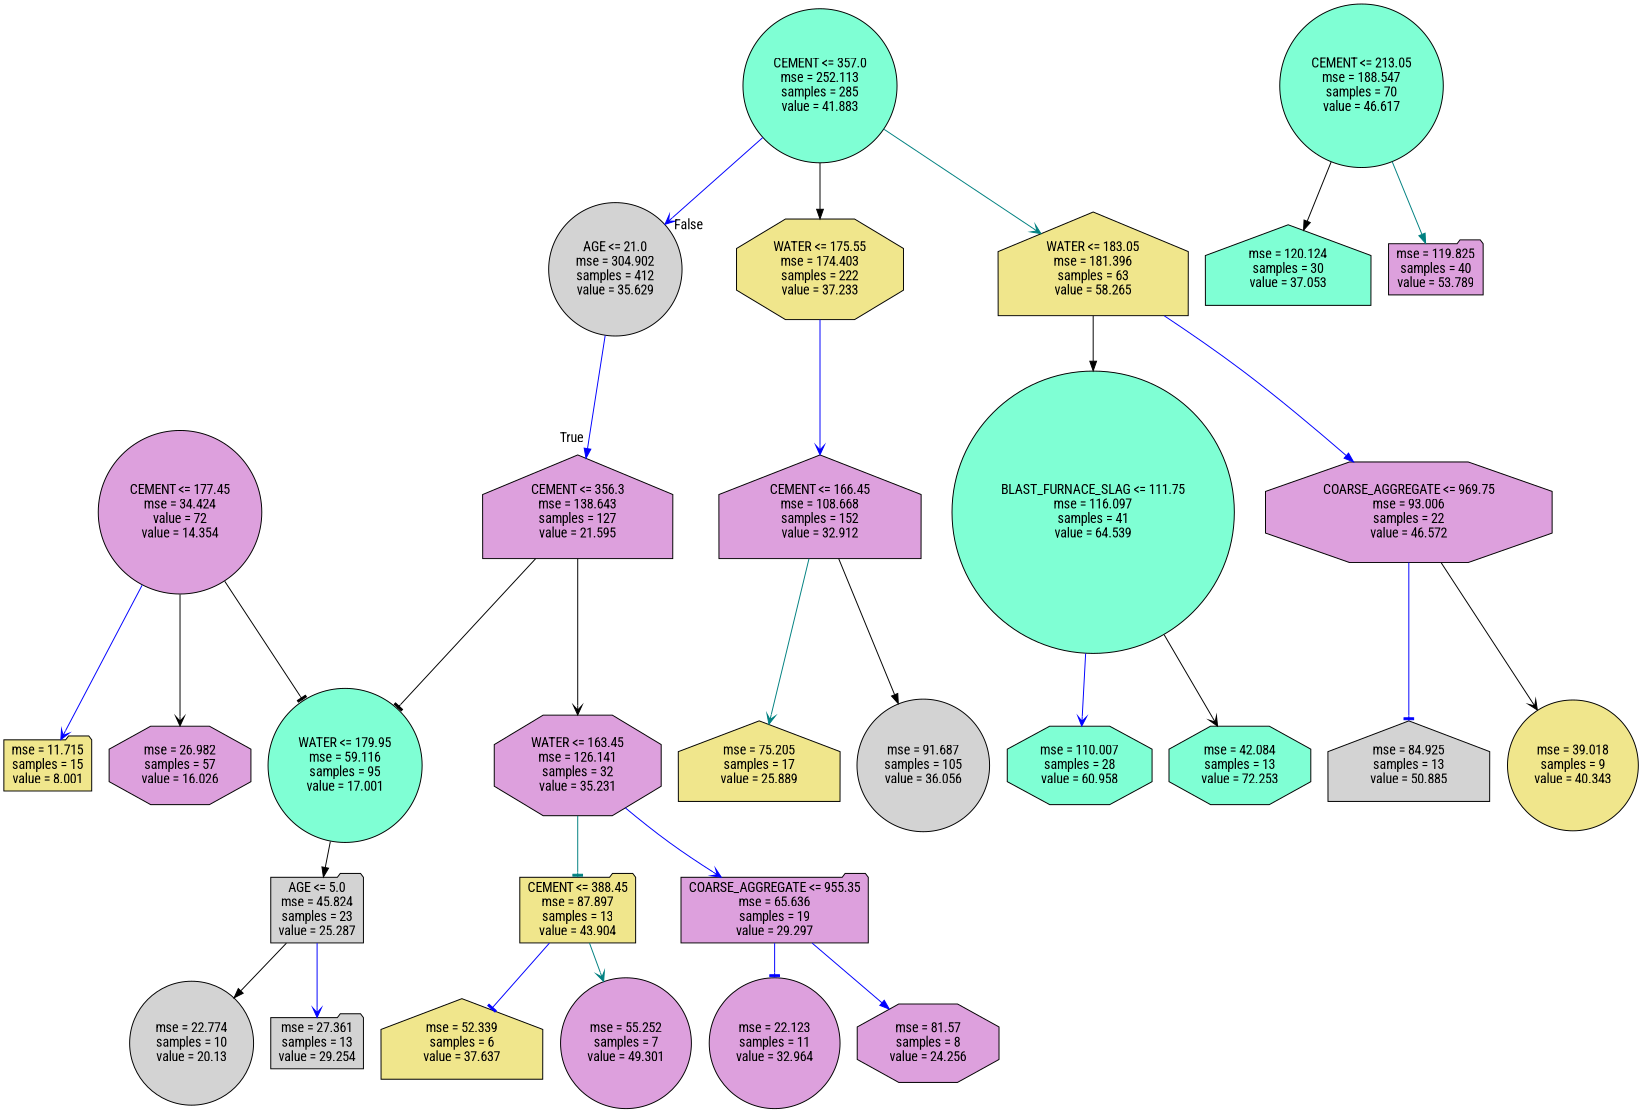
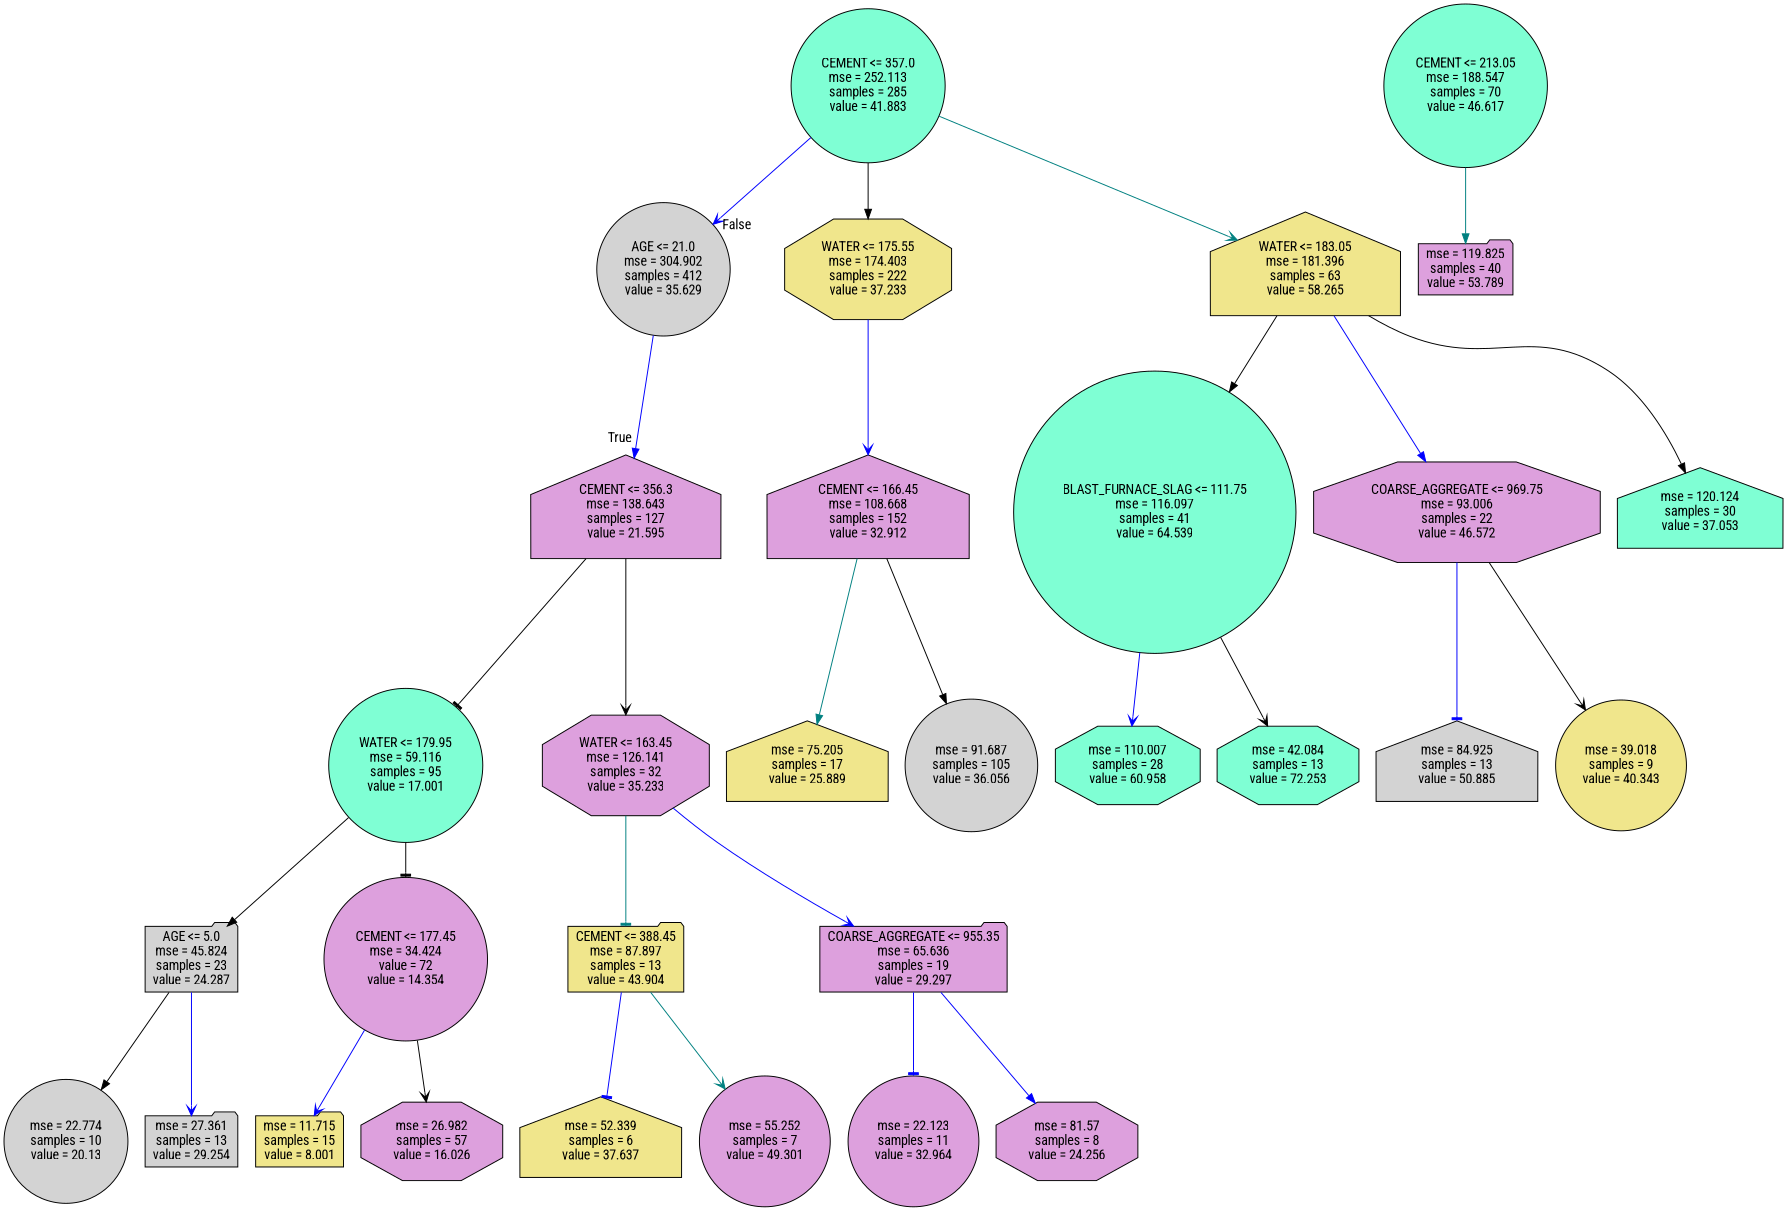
edge "CEMENT <= 213.05 mse = 188.547 samples = 70 value = 46.617" -> "mse = 120.124 samples = 30 value = 37.053": now "WATER <= 183.05 mse = 181.396 samples = 63 value = 58.265" -> "mse = 120.124 samples = 30 value = 37.053"
edge "CEMENT <= 166.45 mse = 108.668 samples = 152 value = 32.912" -> "mse = 75.205 samples = 17 value = 25.889": arrowhead vee -> normal
edge "CEMENT <= 177.45 mse = 34.424 value = 72 value = 14.354" -> "WATER <= 179.95 mse = 59.116 samples = 95 value = 17.001": reversed
node "WATER <= 163.45 mse = 126.141 samples = 32 value = 35.231": label "WATER <= 163.45 mse = 126.141 samples = 32 value = 35.231" -> "WATER <= 163.45 mse = 126.141 samples = 32 value = 35.233"
node "AGE <= 5.0 mse = 45.824 samples = 23 value = 25.287": label "AGE <= 5.0 mse = 45.824 samples = 23 value = 25.287" -> "AGE <= 5.0 mse = 45.824 samples = 23 value = 24.287"
